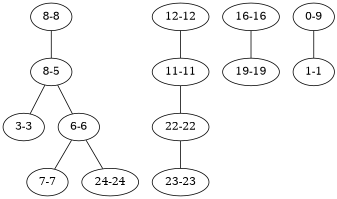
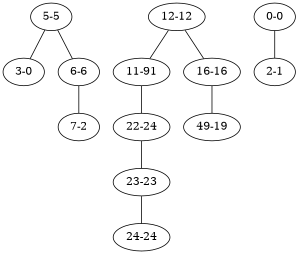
node "8-8": removed
node "0-9": label "0-9" -> "0-0"
edge "12-12" -- "16-16": added
node "8-5": label "8-5" -> "5-5"
node "11-11": label "11-11" -> "11-91"
node "19-19": label "19-19" -> "49-19"
node "1-1": label "1-1" -> "2-1"
node "3-3": label "3-3" -> "3-0"
node "22-22": label "22-22" -> "22-24"
edge "6-6" -- "24-24": now "23-23" -- "24-24"
node "7-7": label "7-7" -> "7-2"
